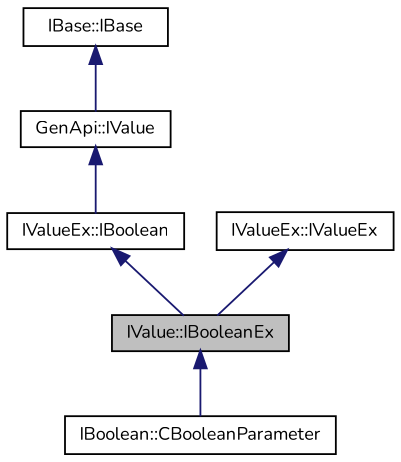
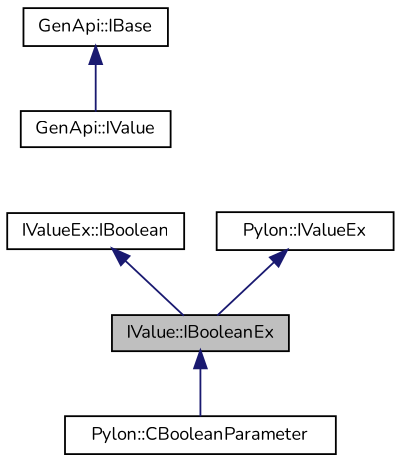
node "IBase::IBase": label "IBase::IBase" -> "GenApi::IBase"
edge "IValueEx::IBoolean" -> "GenApi::IValue": removed
node "IValueEx::IValueEx": label "IValueEx::IValueEx" -> "Pylon::IValueEx"
node "IBoolean::CBooleanParameter": label "IBoolean::CBooleanParameter" -> "Pylon::CBooleanParameter"
